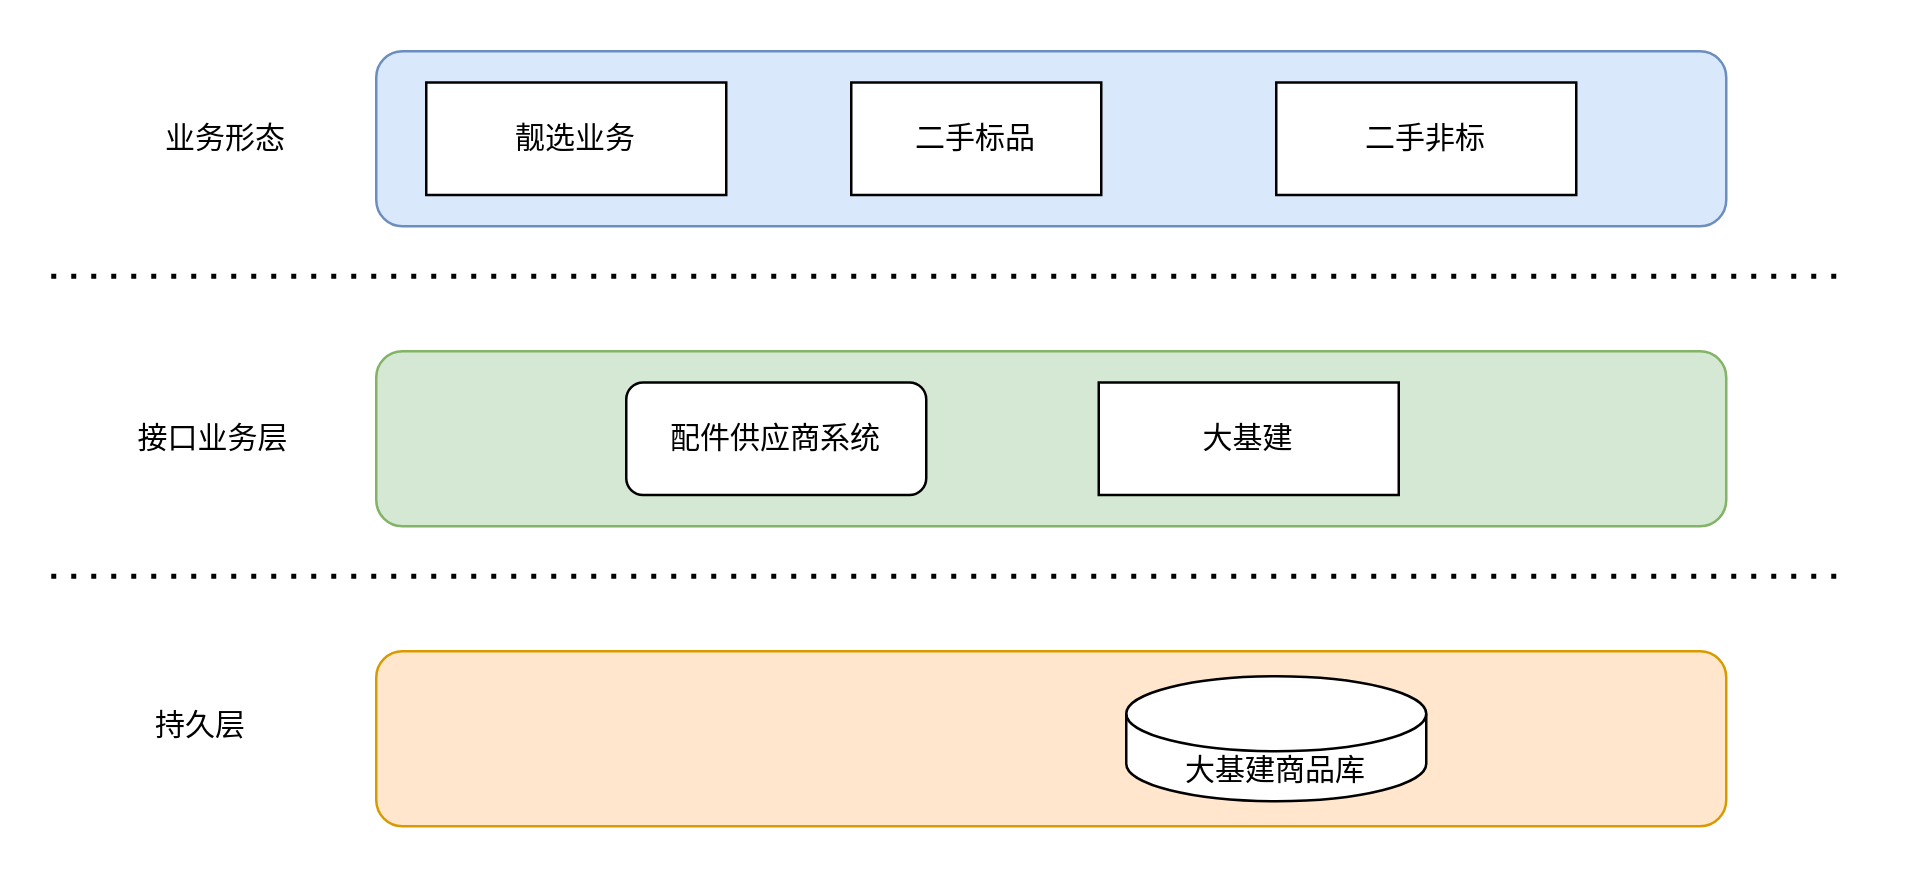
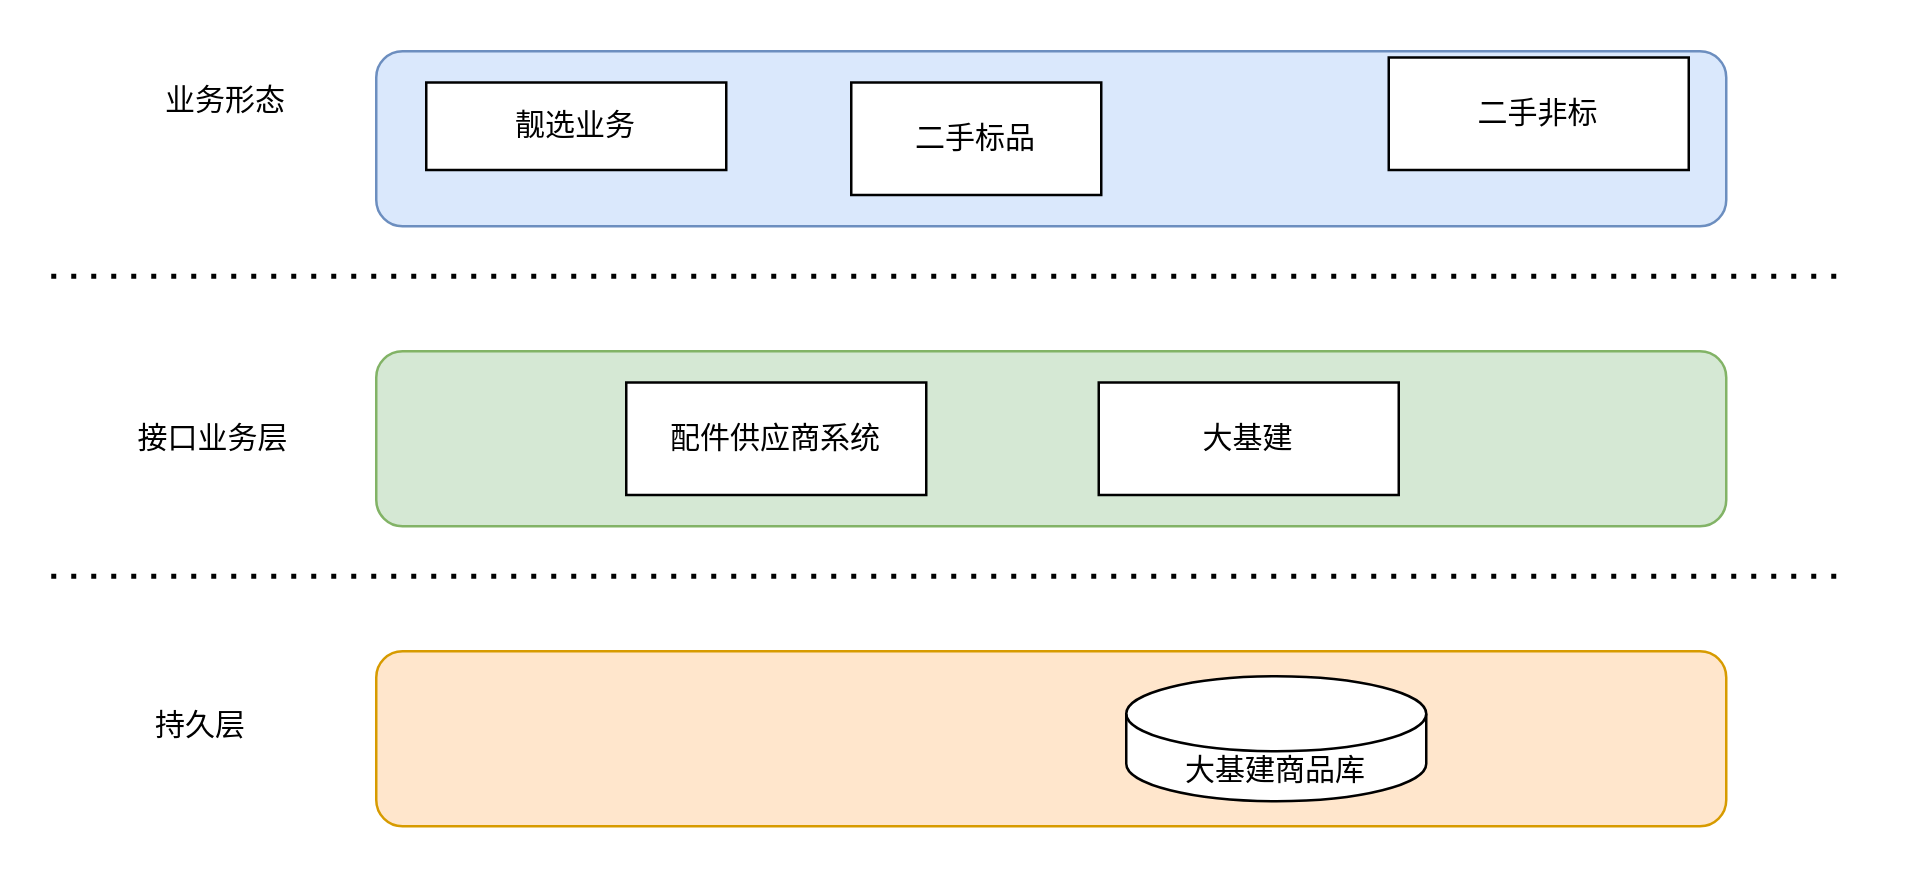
node "业务形态": moved (226, 139) -> (226, 101)
node "靓选业务": size 300x113 -> 300x88
node "二手非标": moved (1426, 139) -> (1539, 114)
node "配件供应商系统": shape rounded rectangle -> rectangle
